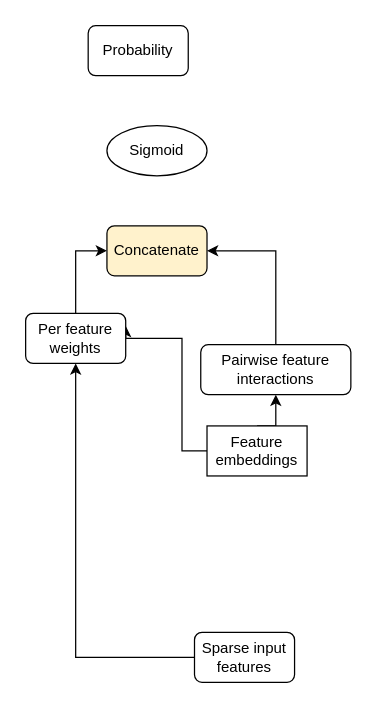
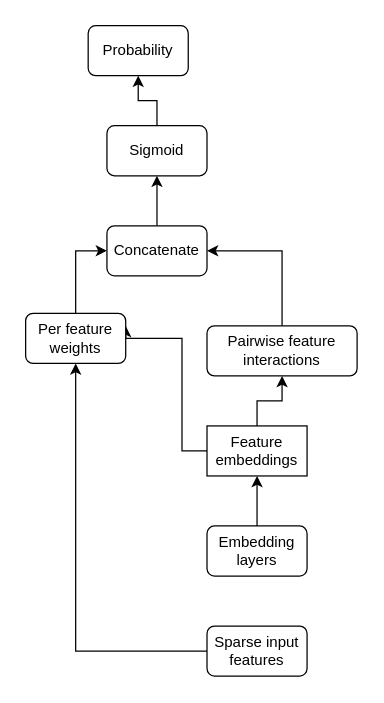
edge "Sigmoid" -> "Probability": added
node "Sigmoid": shape ellipse -> rounded rectangle
edge "Concatenate" -> "Sigmoid": added
node "Concatenate": fillcolor #fff2cc -> #ffffff
node "Pairwise feature interactions": moved (276, 369) -> (282, 351)
edge "Embedding layers" -> "Feature embeddings": added
node "Embedding layers": added
node "Sparse input features": moved (244, 657) -> (257, 651)
